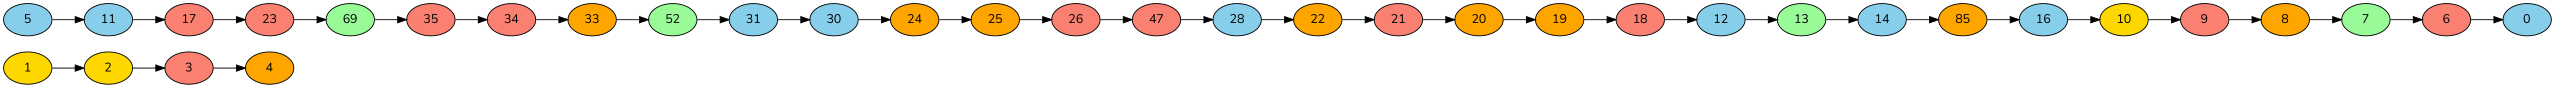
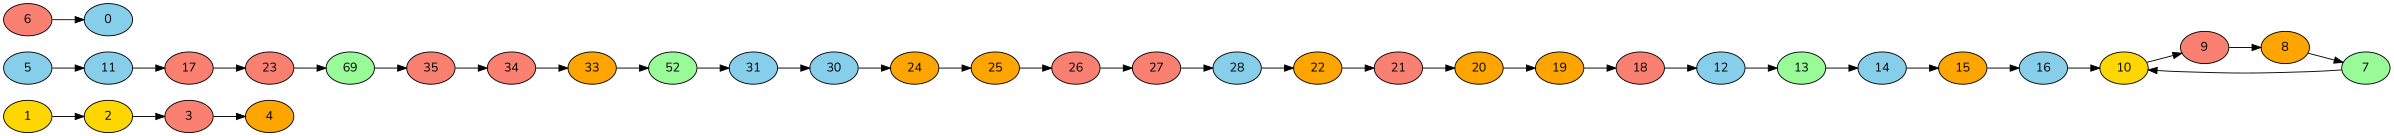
node "47": label "47" -> "27"
node "85": label "85" -> "15"
edge "7" -> "6": now "7" -> "10"
